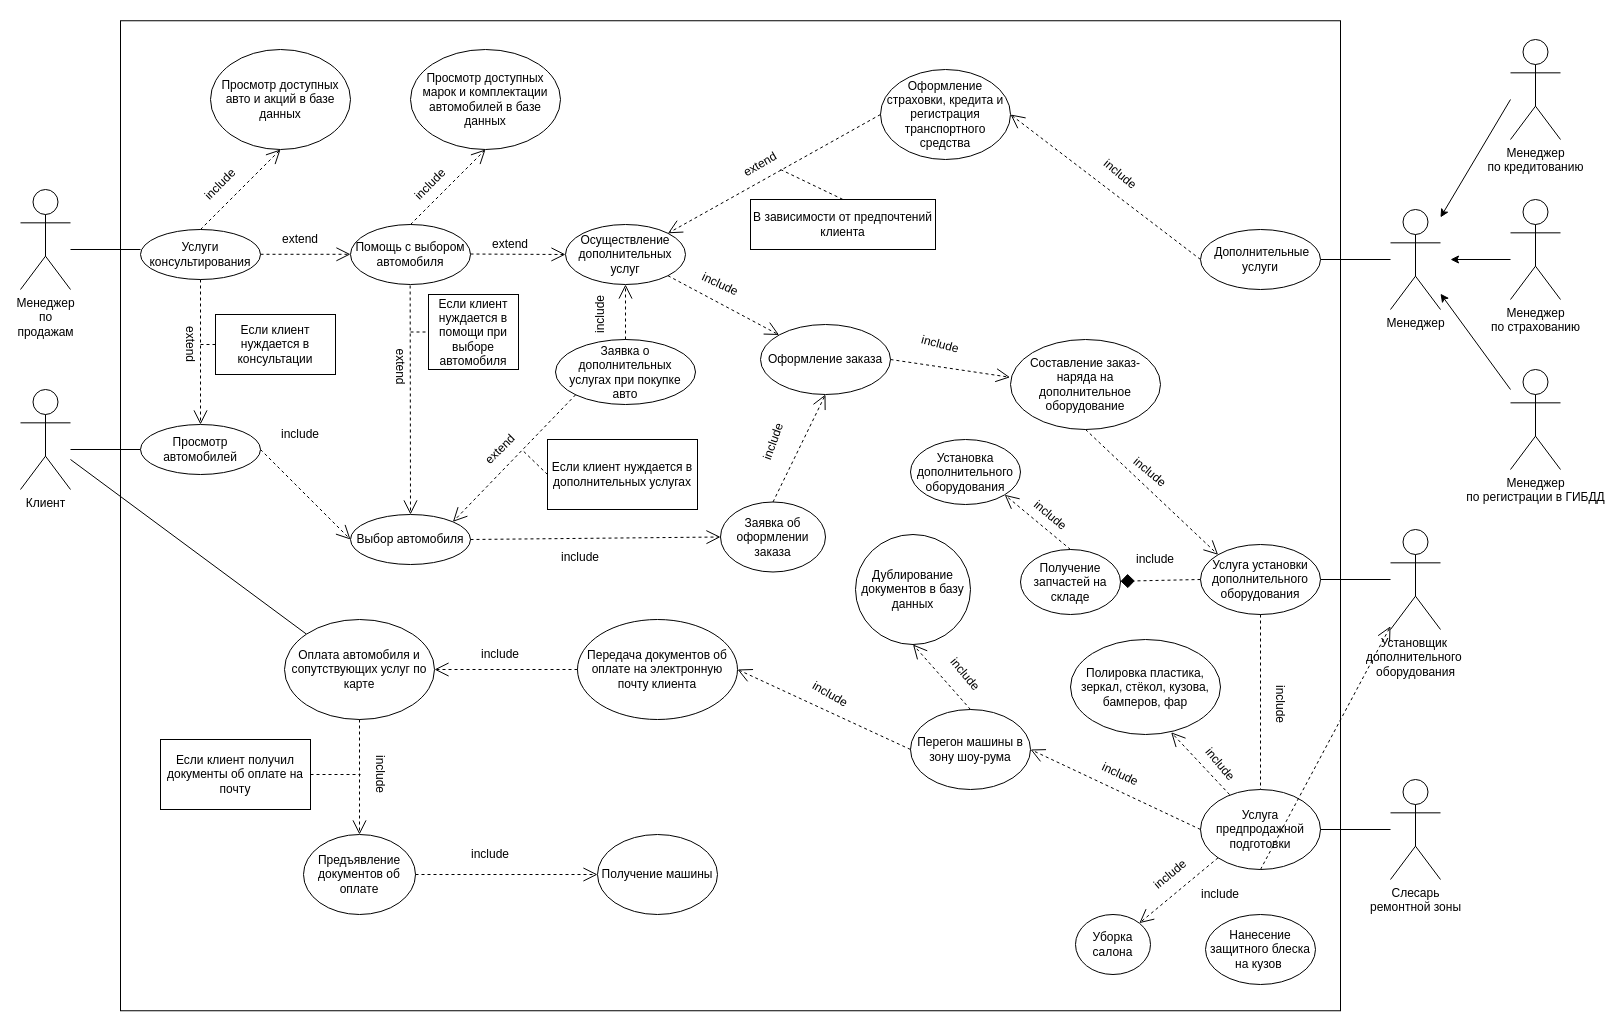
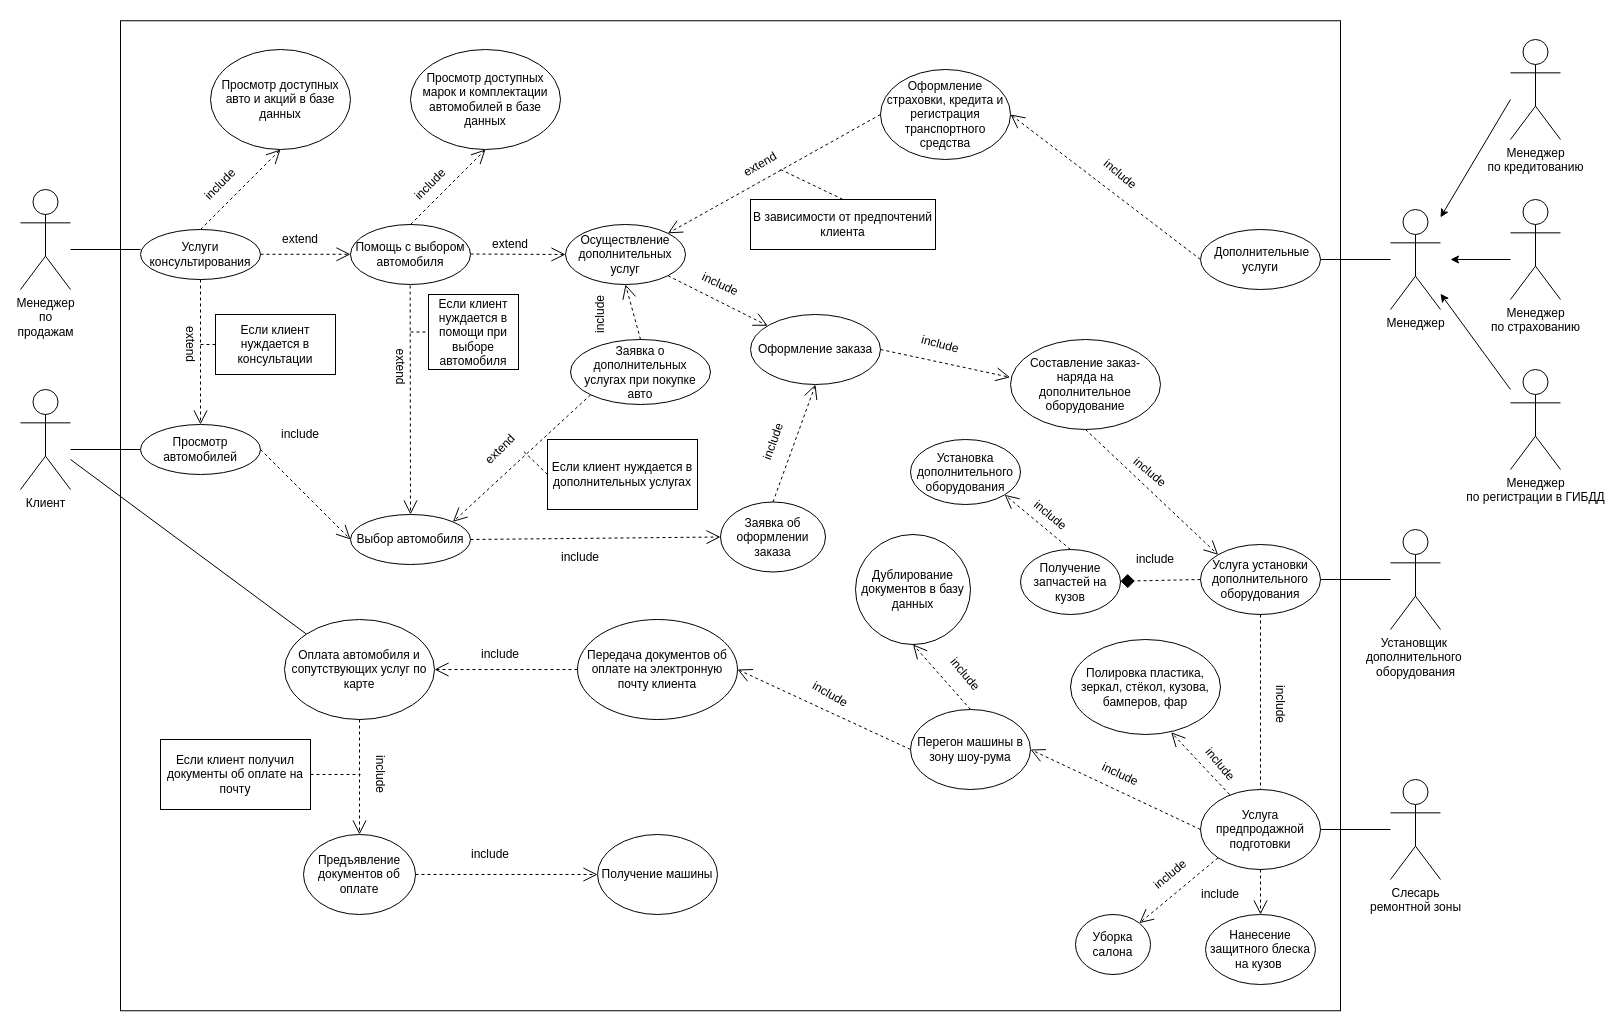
node "Оформление заказа": moved (826, 360) -> (816, 350)
node "Заявка о дополнительных услугах при покупке авто": moved (626, 372) -> (641, 372)
node "Получение запчастей на складе": label "Получение запчастей на складе" -> "Получение запчастей на кузов"
edge "Услуга предпродажной подготовки" -> "Установщик дополнительного оборудования": now "Услуга предпродажной подготовки" -> "Нанесение защитного блеска на кузов"
